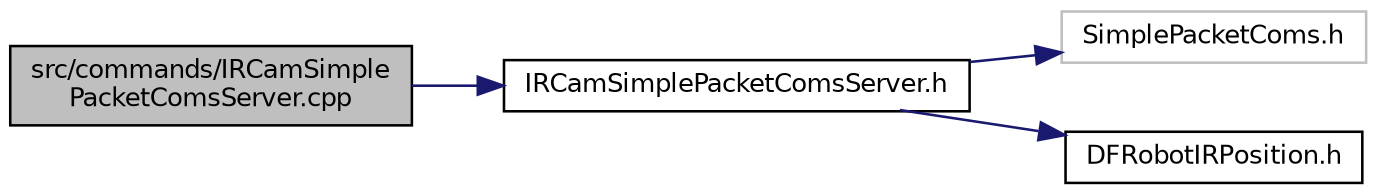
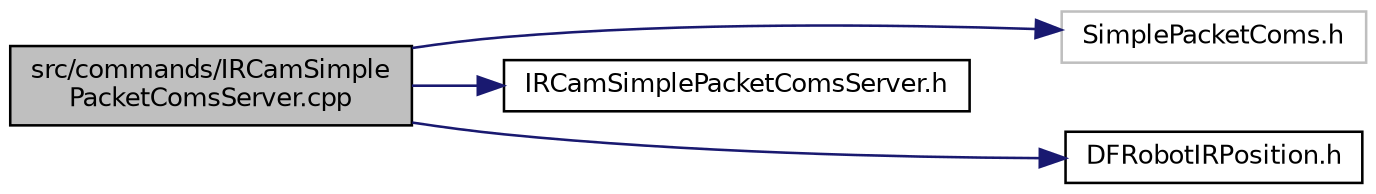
edge "IRCamSimplePacketComsServer.h" -> "SimplePacketComs.h": now "src/commands/IRCamSimple PacketComsServer.cpp" -> "SimplePacketComs.h"
edge "IRCamSimplePacketComsServer.h" -> "DFRobotIRPosition.h": now "src/commands/IRCamSimple PacketComsServer.cpp" -> "DFRobotIRPosition.h"
